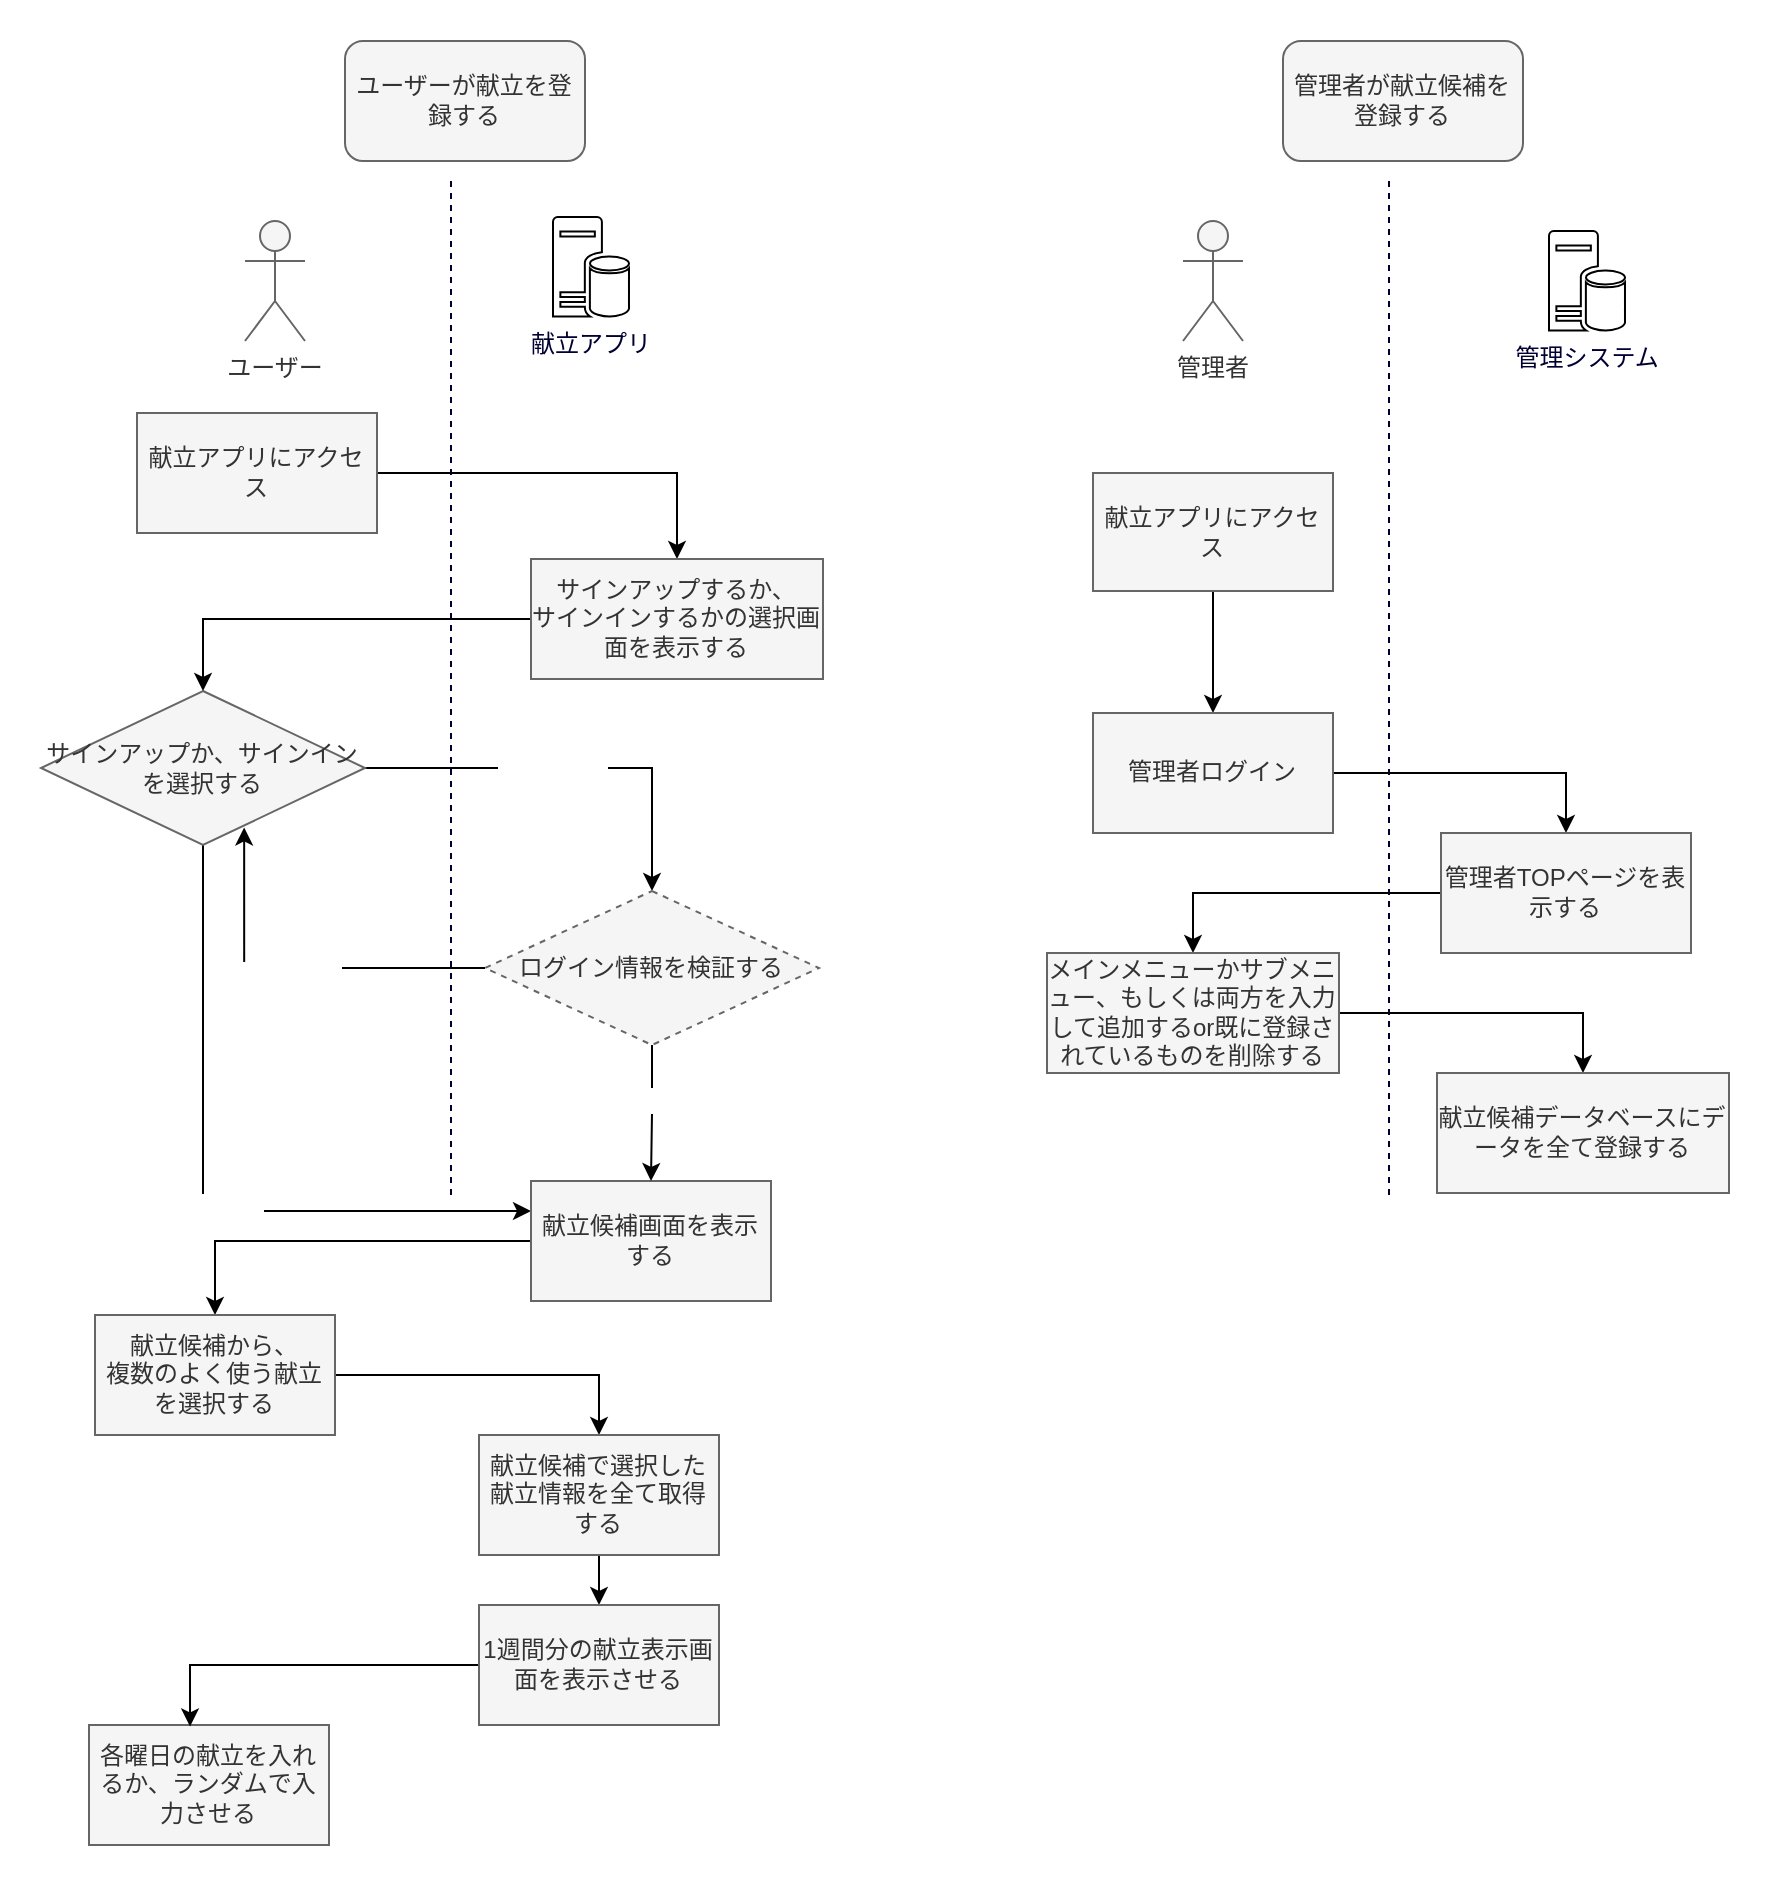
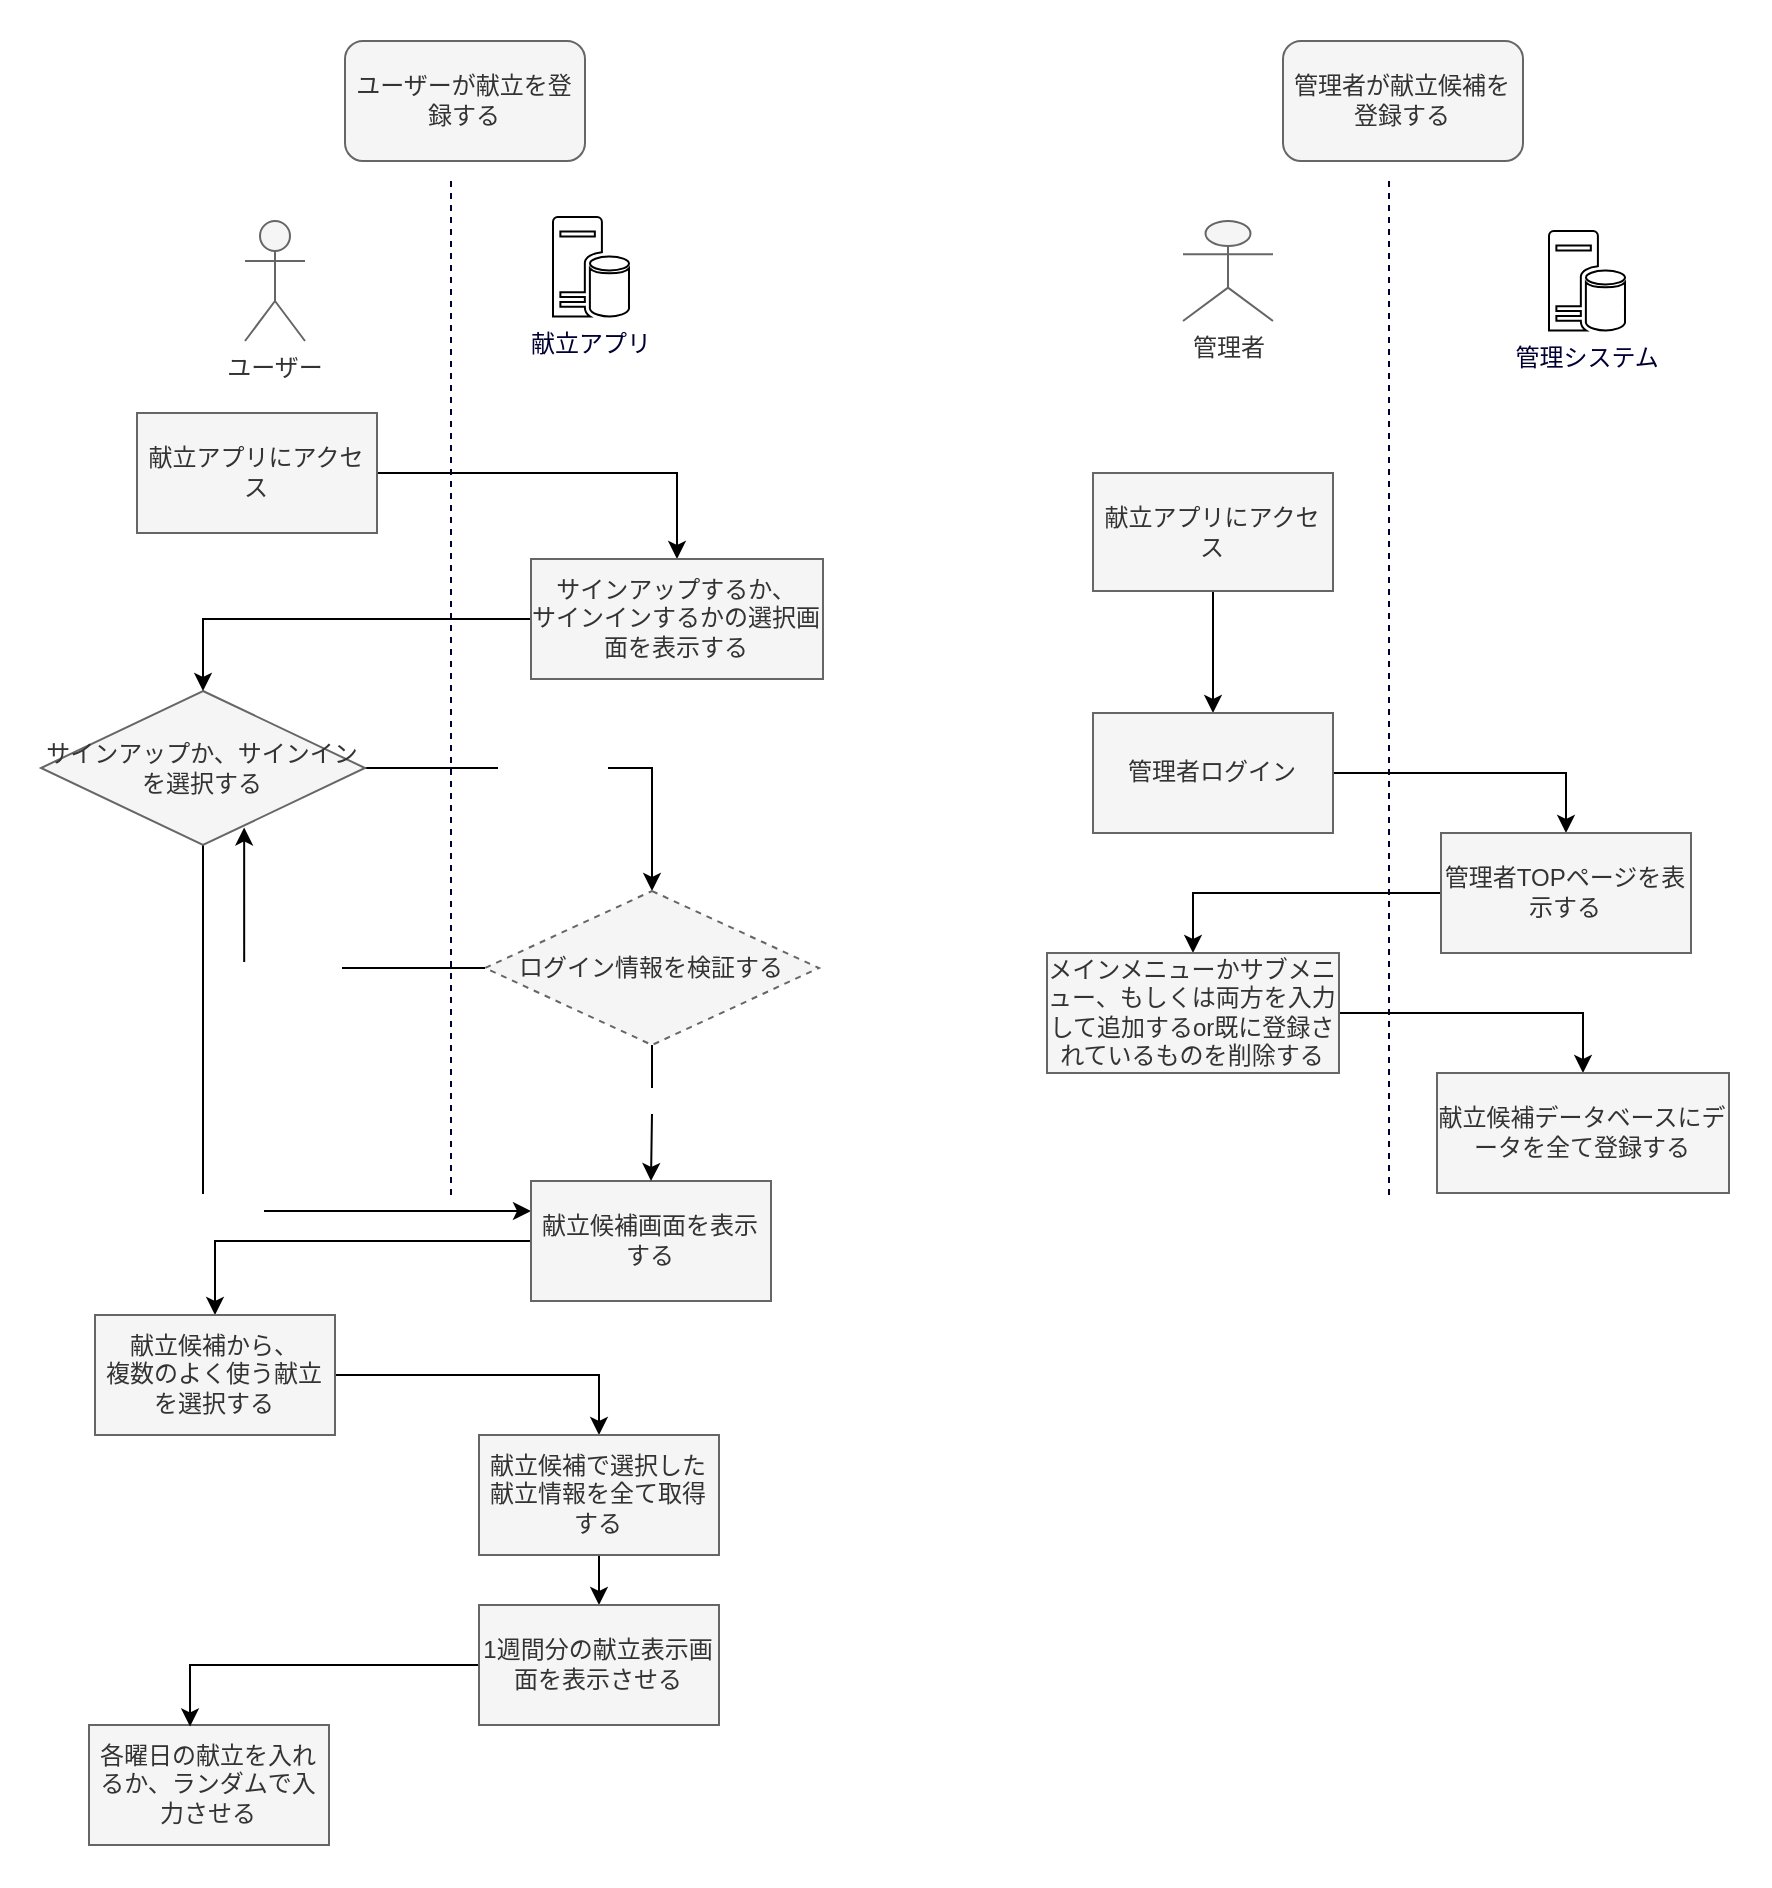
node "管理者": size 60x120 -> 90x100
